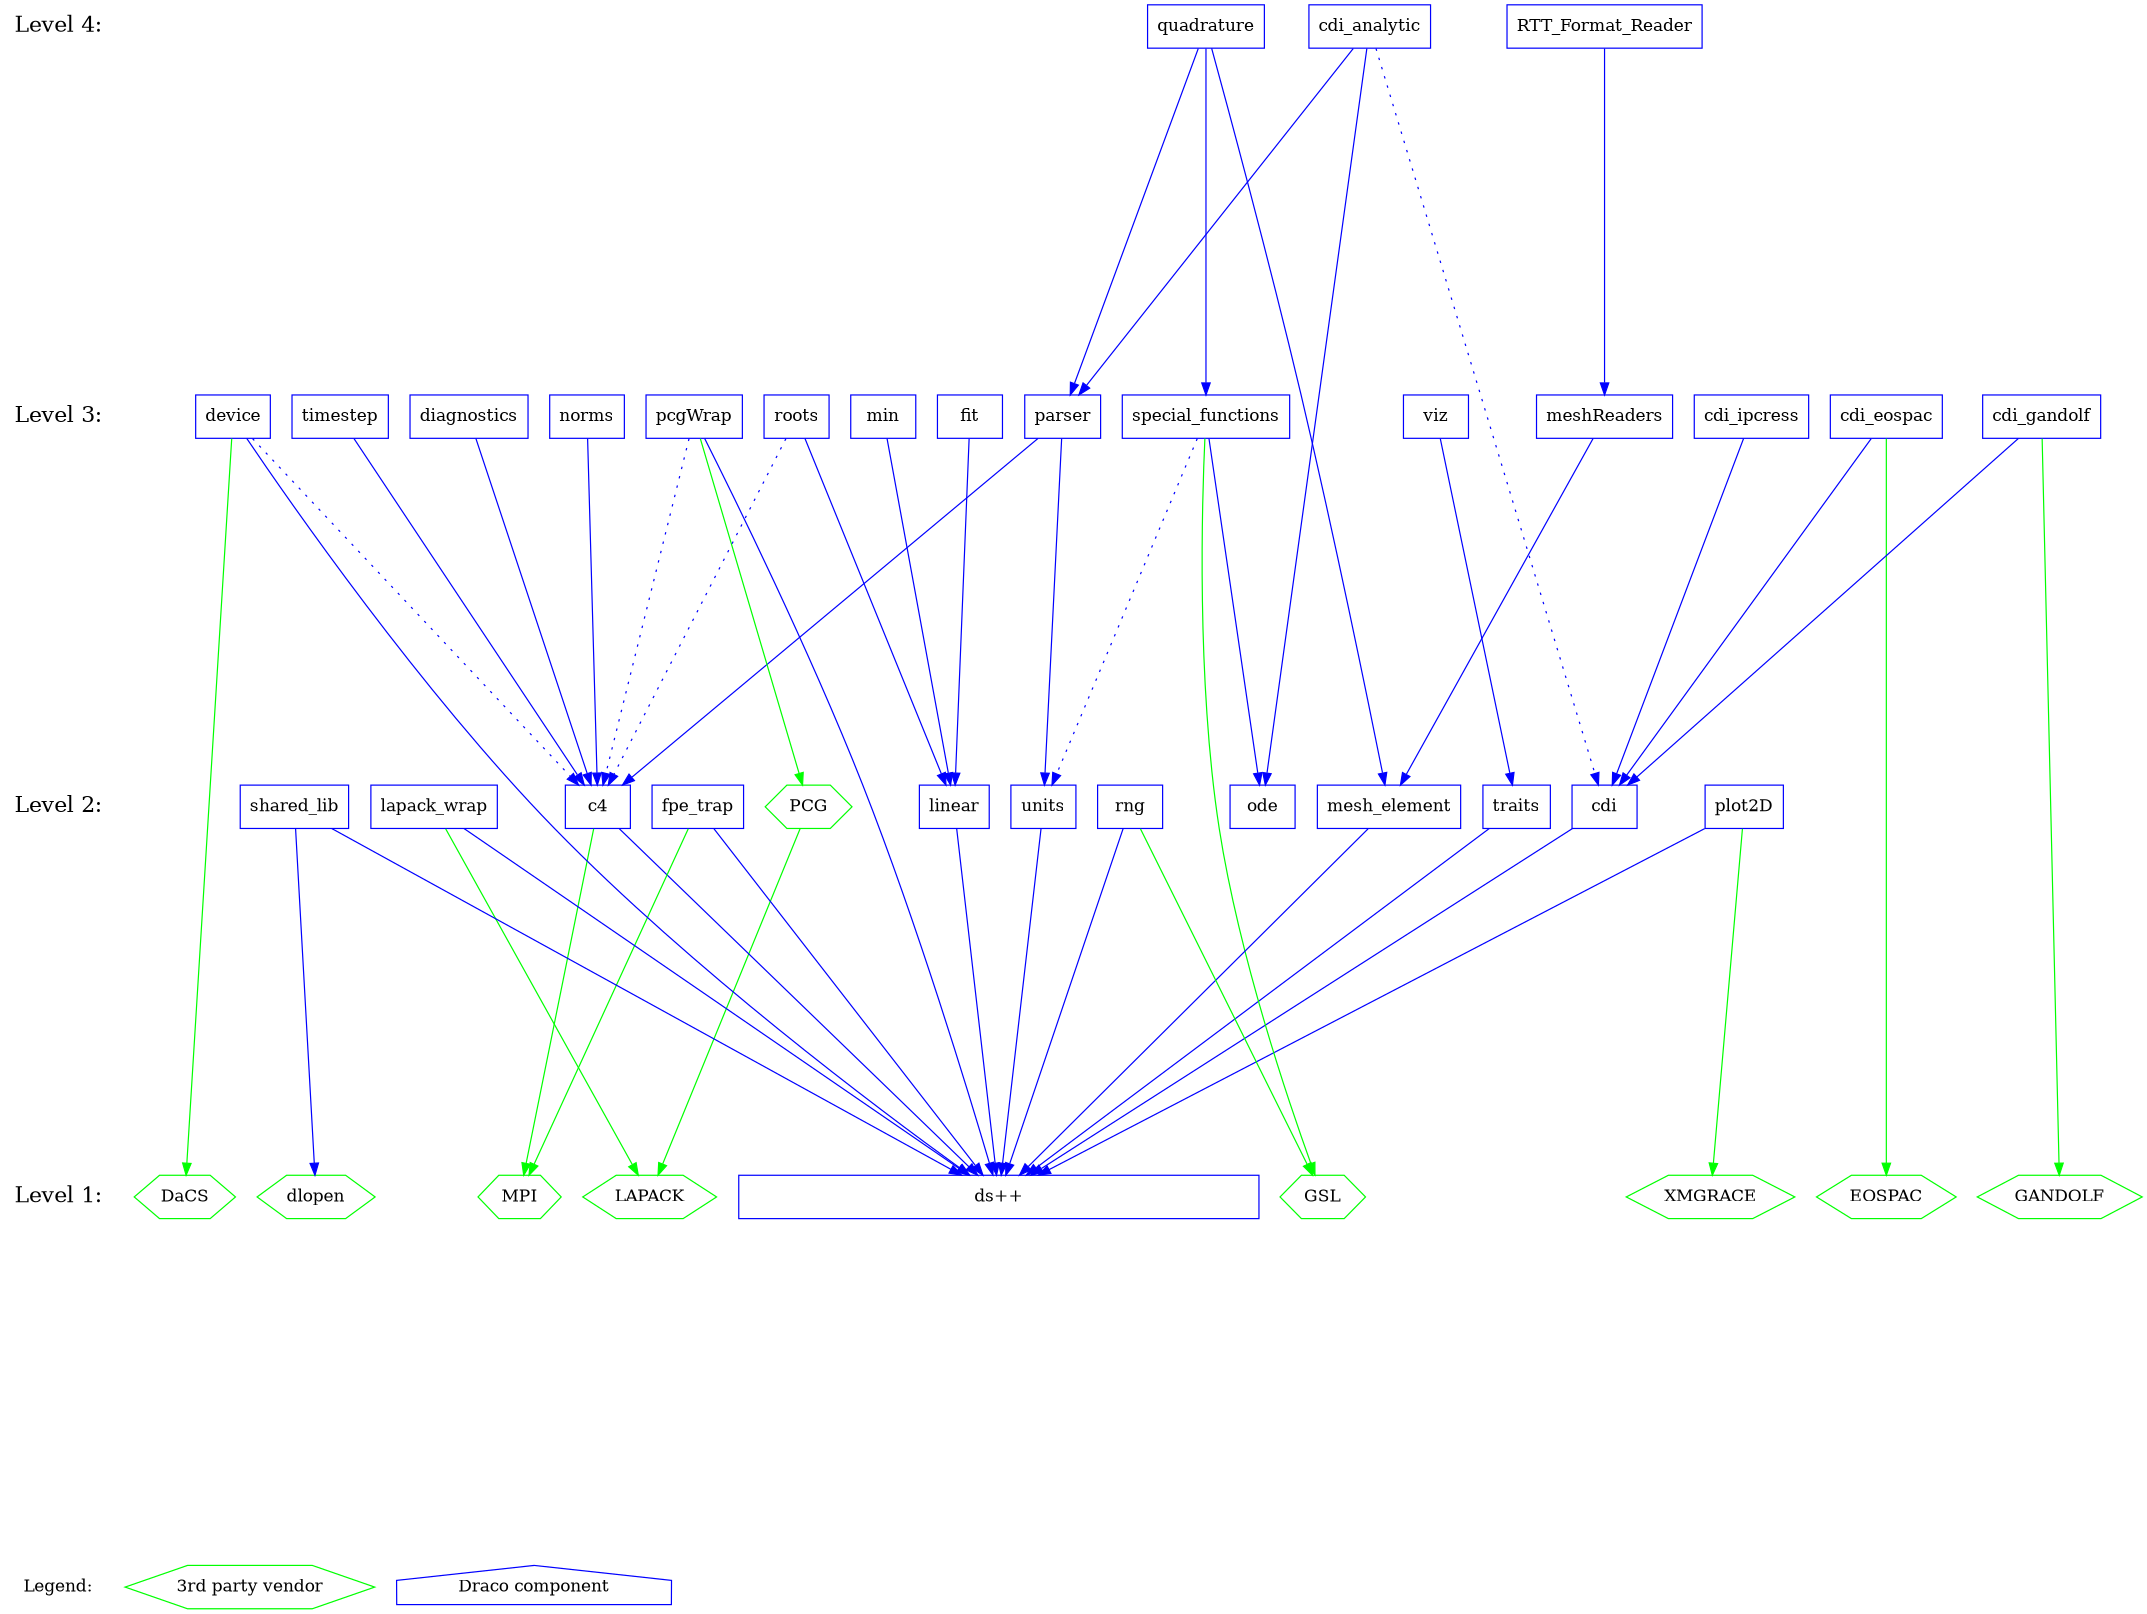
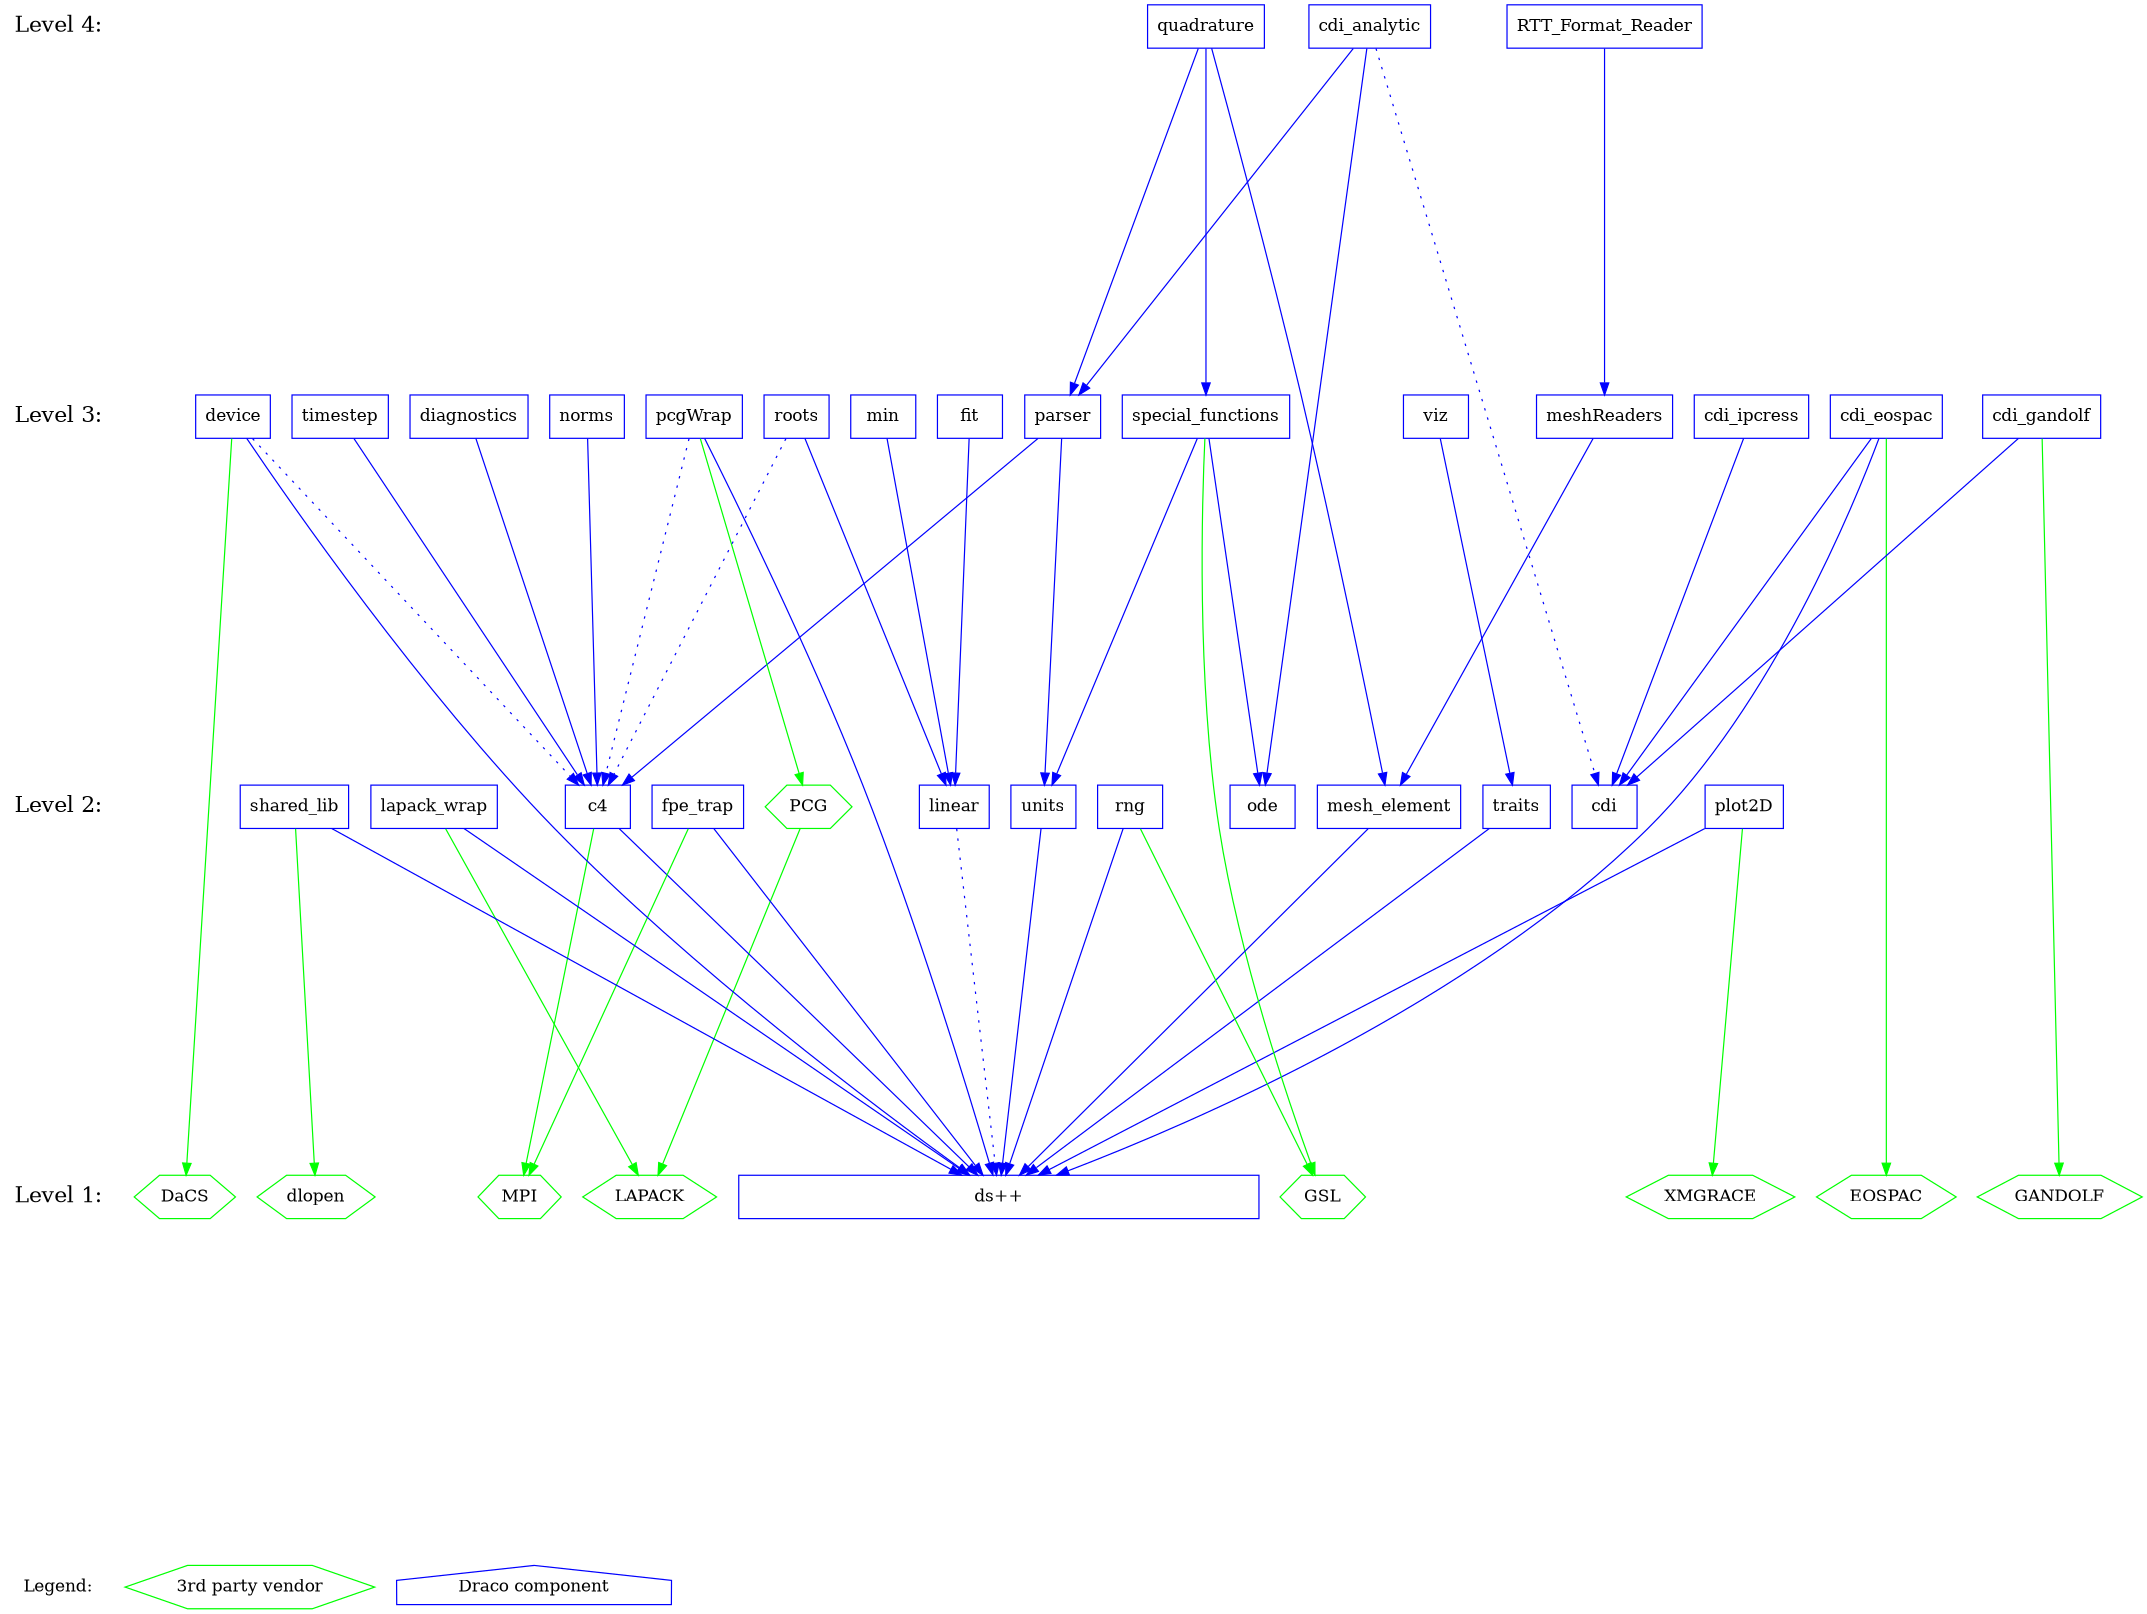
edge "special_functions" -> "units": style dotted -> solid
edge "shared_lib" -> "dlopen": color blue -> green
edge "linear" -> "ds++": style solid -> dotted
edge "cdi" -> "ds++": now "cdi_eospac" -> "ds++"
